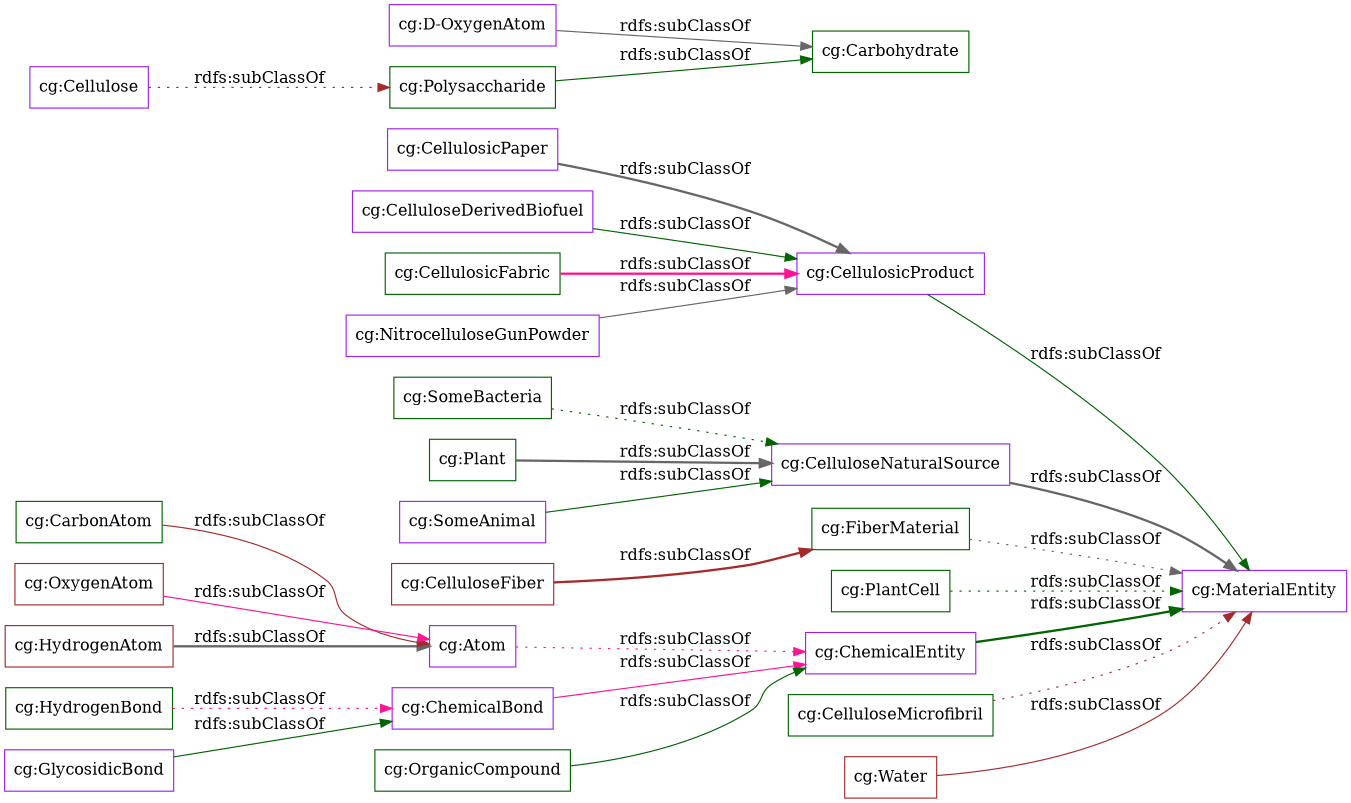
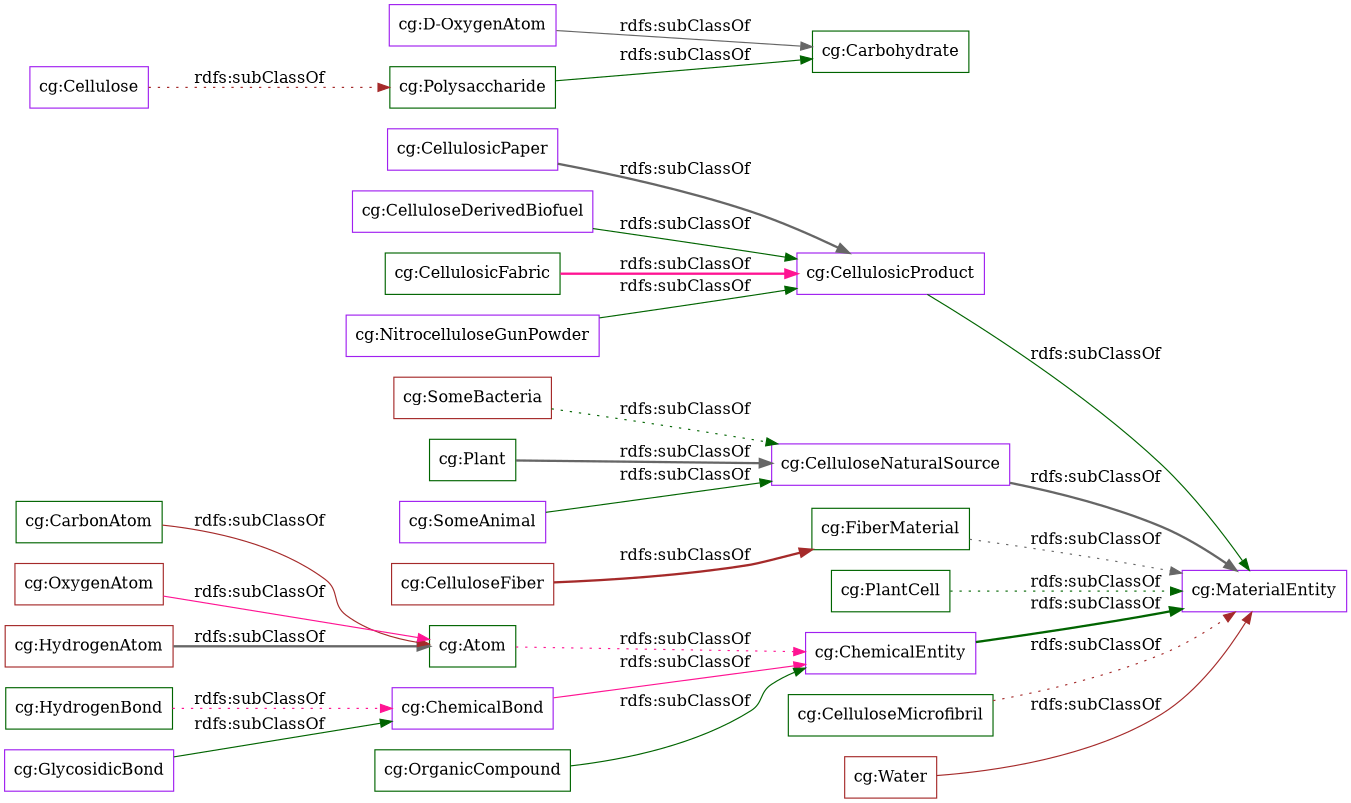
edge "cg:NitrocelluloseGunPowder" -> "cg:CellulosicProduct": color gray40 -> darkgreen
node "cg:SomeBacteria": color darkgreen -> brown
node "cg:Atom": color purple -> darkgreen
